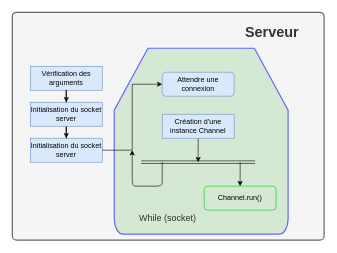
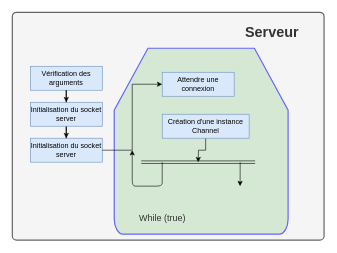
node "Attendre une connexion": shape rounded rectangle -> rectangle
node "Création d'une instance Channel": size 72x24 -> 87x24
node "Channel.run()": removed
node "While (socket)": label "While (socket)" -> "While (true)"
